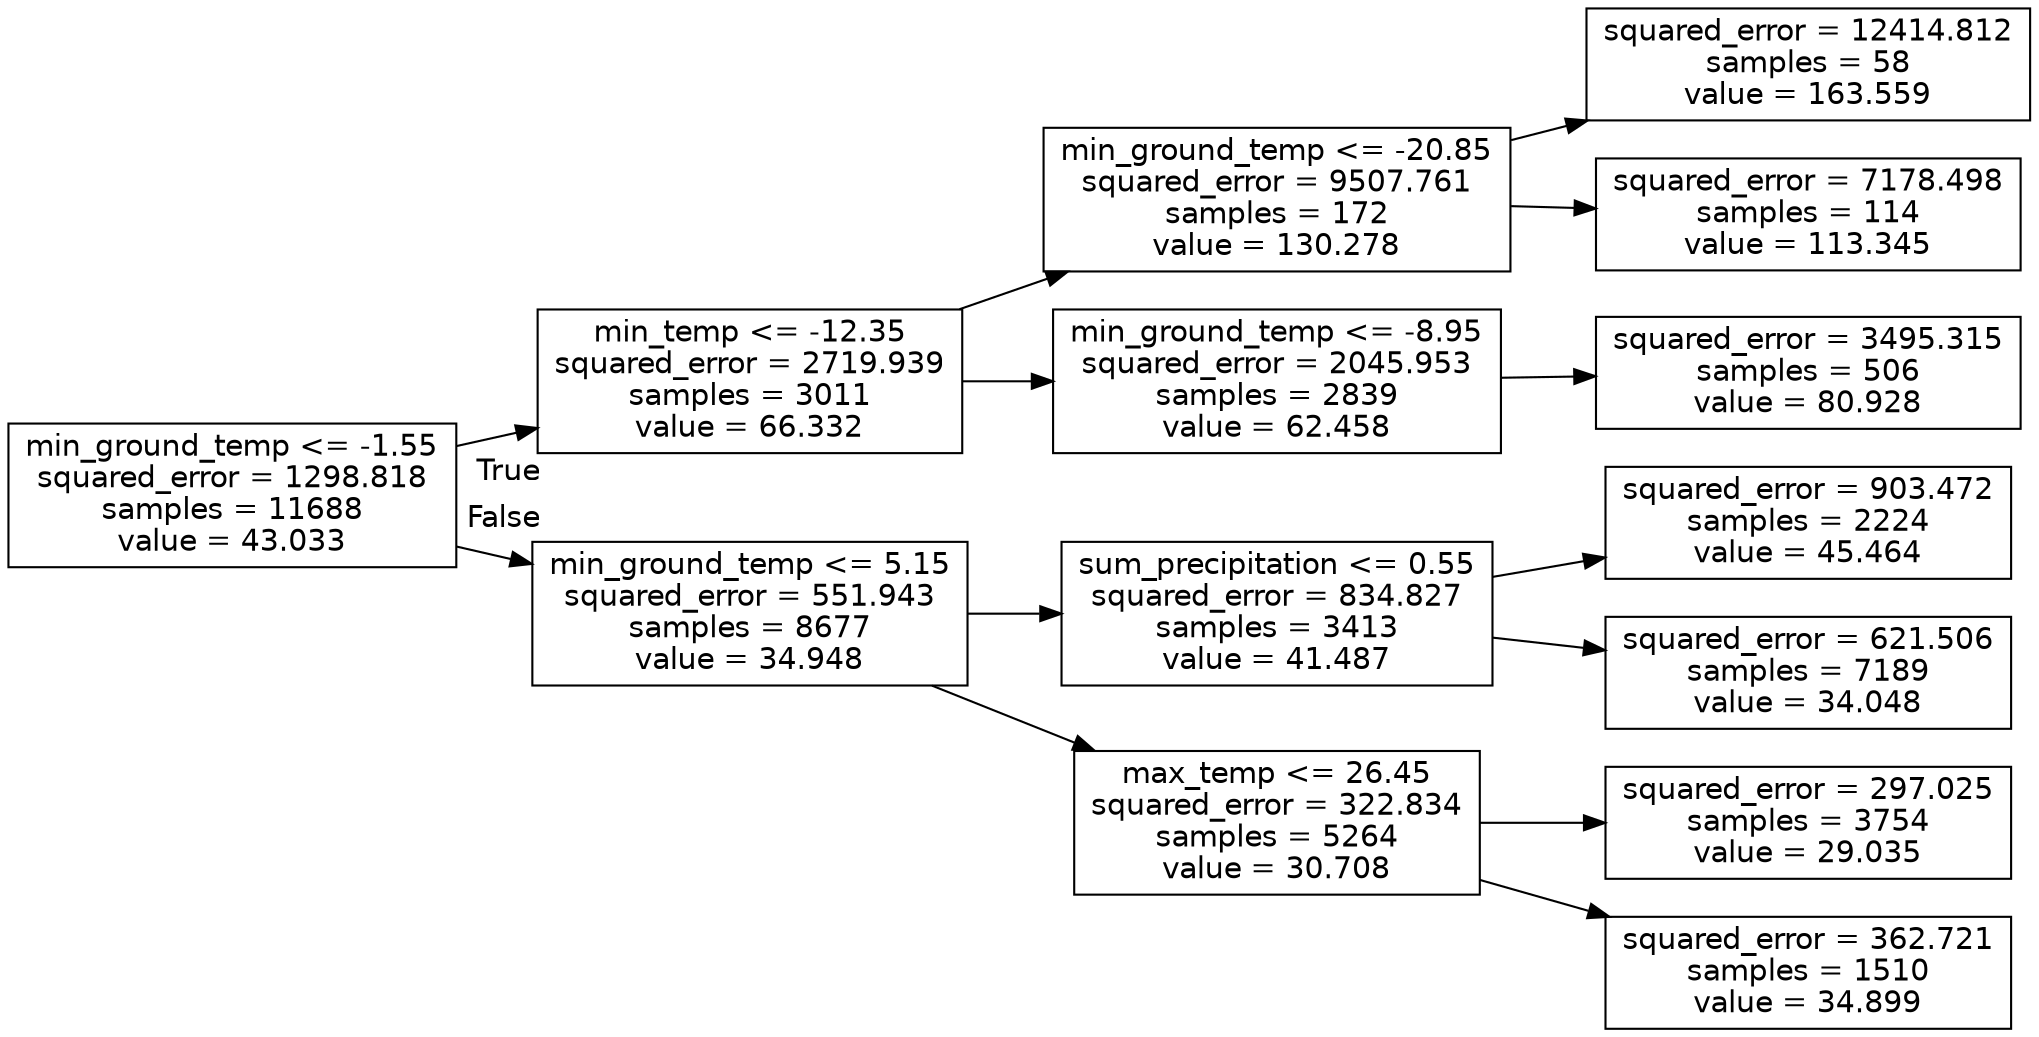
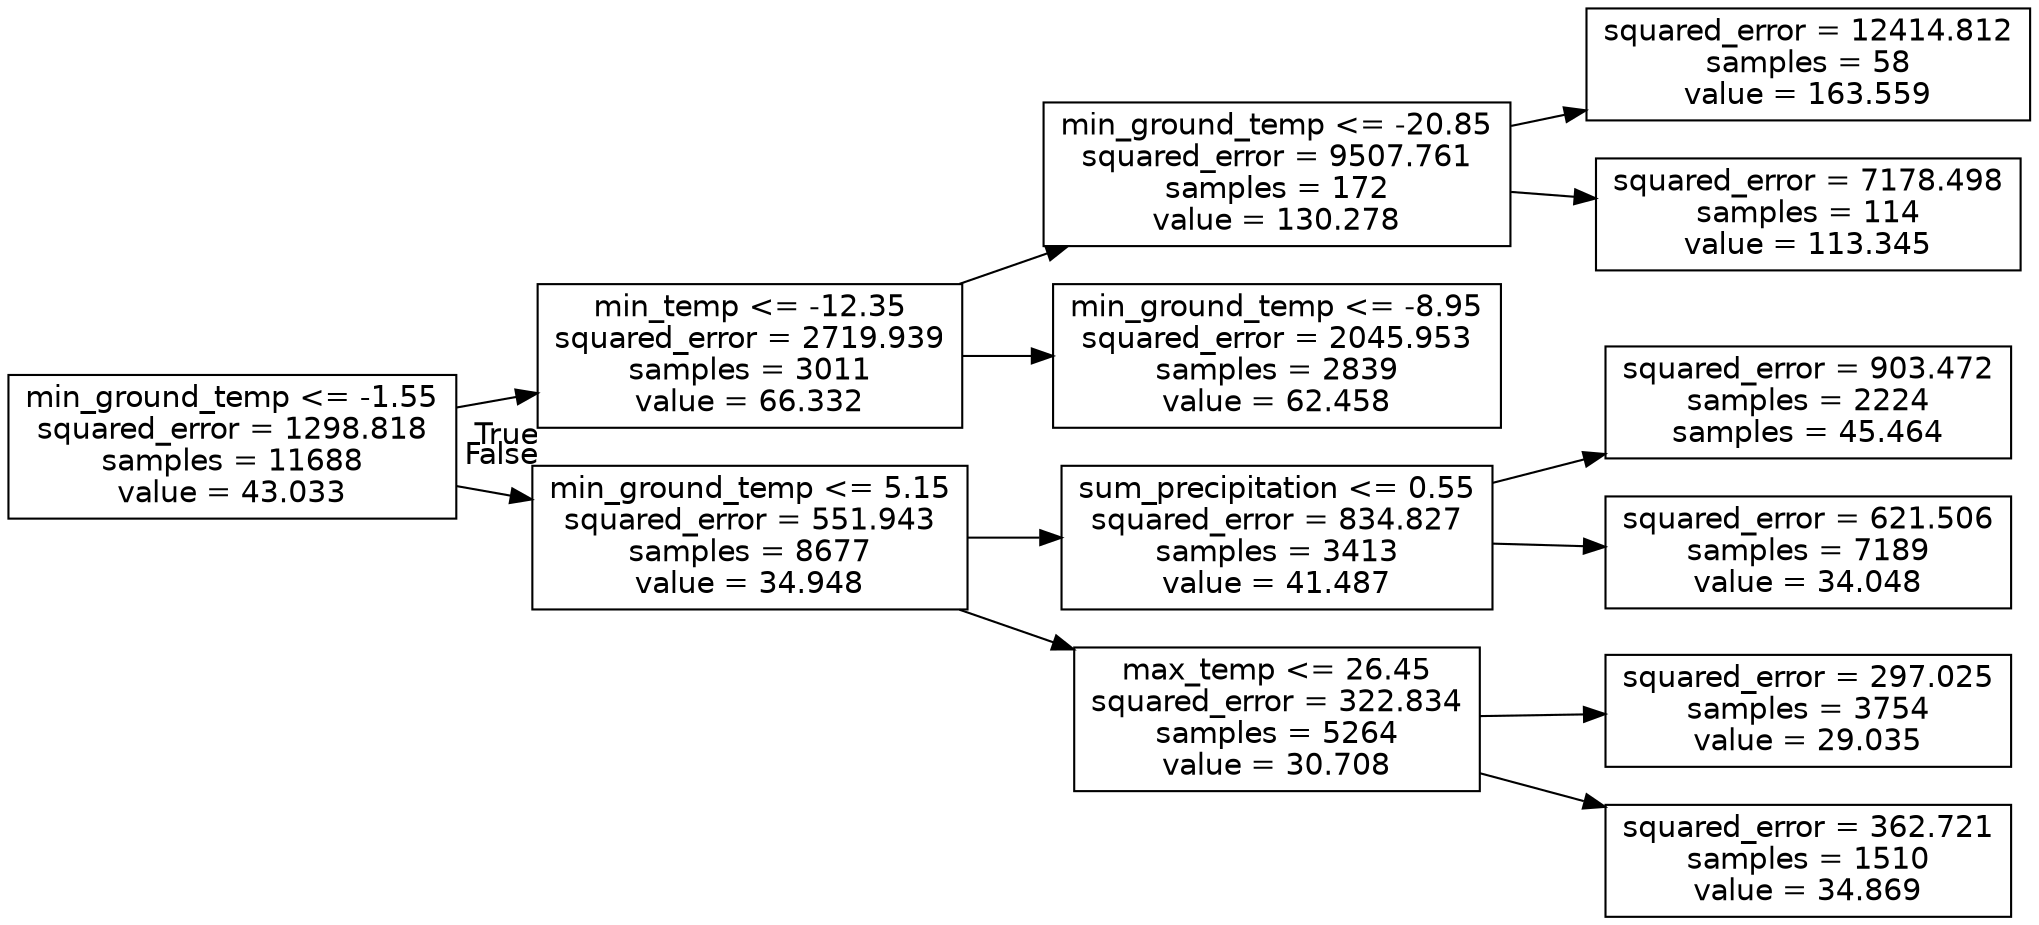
node "squared_error = 3495.315 samples = 506 value = 80.928": removed
node "squared_error = 903.472 samples = 2224 value = 45.464": label "squared_error = 903.472 samples = 2224 value = 45.464" -> "squared_error = 903.472 samples = 2224 samples = 45.464"
node "squared_error = 362.721 samples = 1510 value = 34.899": label "squared_error = 362.721 samples = 1510 value = 34.899" -> "squared_error = 362.721 samples = 1510 value = 34.869"
